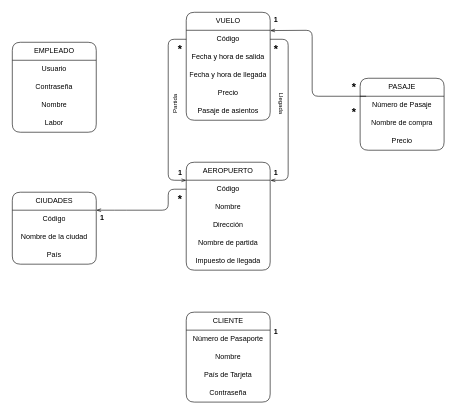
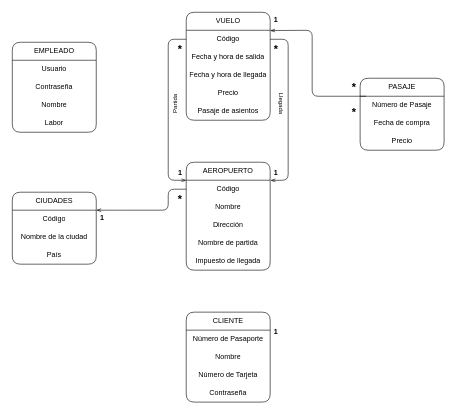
node "Nombre de compra": label "Nombre de compra" -> "Fecha de compra"
node "País de Tarjeta": label "País de Tarjeta" -> "Número de Tarjeta"
